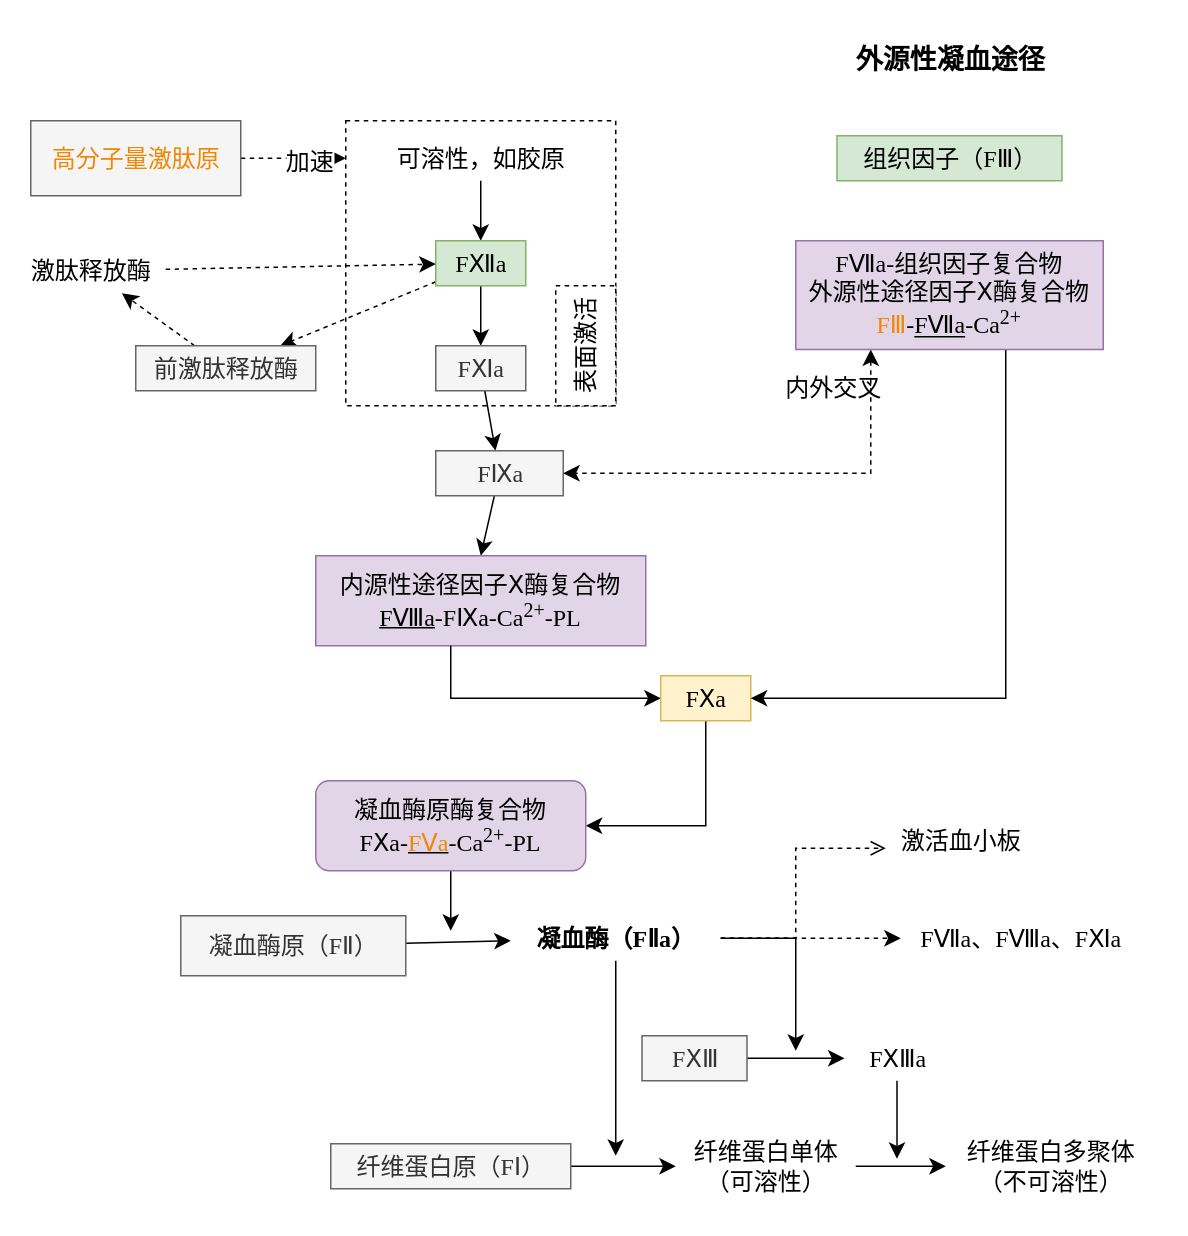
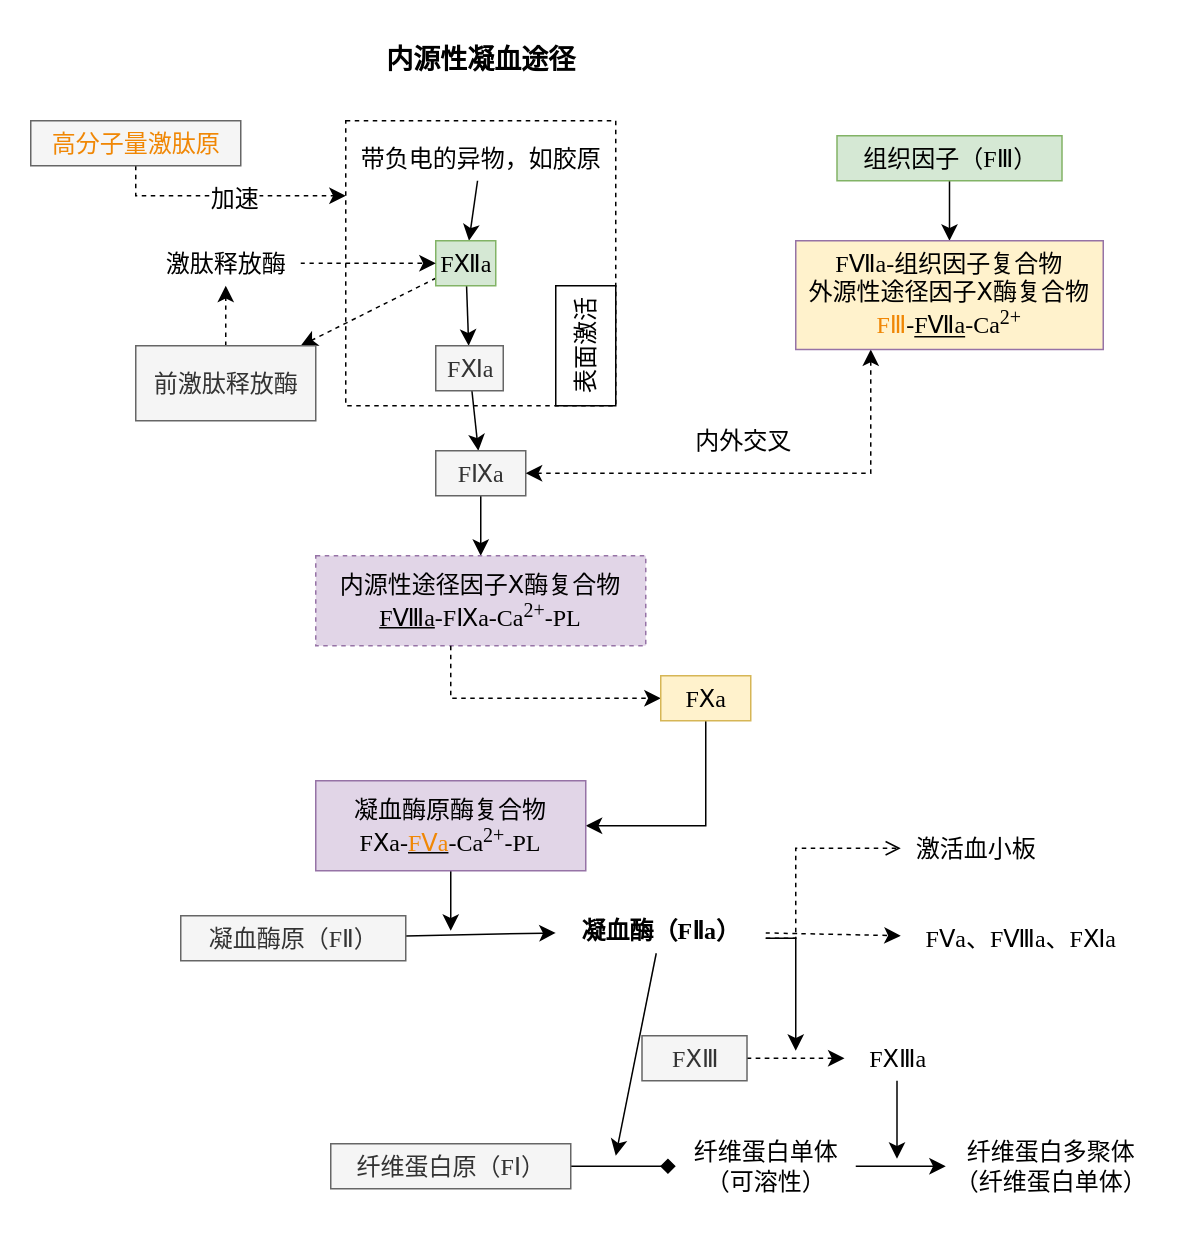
node "内源性凝血途径": added
node "外源性凝血途径": removed
node "高分子量激肽原": size 210x75 -> 210x45
node "可溶性，如胶原": label "可溶性，如胶原" -> "带负电的异物，如胶原"
edge "组织因子（FⅢ）" -> "FⅦa-组织因子复合物 外源性途径因子Ⅹ酶复合物 FⅢ-FⅦa-Ca2+": added
node "FⅫa": size 90x45 -> 60x45
node "激肽释放酶": moved (91, 271) -> (226, 263)
node "FⅦa-组织因子复合物 外源性途径因子Ⅹ酶复合物 FⅢ-FⅦa-Ca2+": fillcolor #e1d5e7 -> #fff2cc
node "表面激活": style dashed -> solid
node "前激肽释放酶": size 180x45 -> 180x75
node "FⅪa": size 90x45 -> 68x45
node "内外交叉": moved (833, 388) -> (743, 440)
node "FⅨa": size 128x45 -> 90x45
node "内源性途径因子Ⅹ酶复合物FⅧa-FⅨa-Ca2+-PL": style solid -> dashed
edge "FⅦa-组织因子复合物 外源性途径因子Ⅹ酶复合物 FⅢ-FⅦa-Ca2+" -> "FⅩa": removed
edge "内源性途径因子Ⅹ酶复合物FⅧa-FⅨa-Ca2+-PL" -> "FⅩa": style solid -> dashed
node "凝血酶原酶复合物 FⅩa-FⅤa-Ca2+-PL": shape rounded rectangle -> rectangle
node "激活血小板": moved (961, 841) -> (976, 848)
node "凝血酶（FⅡa）": moved (616, 938) -> (661, 931)
node "FⅦa、FⅧa、FⅪa": label "FⅦa、FⅧa、FⅪa" -> "FⅤa、FⅧa、FⅪa"
node "凝血酶原（FⅡ）": size 225x60 -> 225x45
edge "FⅩⅢ" -> "FⅩⅢa": style solid -> dashed
edge "纤维蛋白原（FⅠ）" -> "纤维蛋白单体 （可溶性）": arrowhead classic -> diamond
node "纤维蛋白多聚体 （不可溶性）": label "纤维蛋白多聚体 （不可溶性）" -> "纤维蛋白多聚体 （纤维蛋白单体）"
